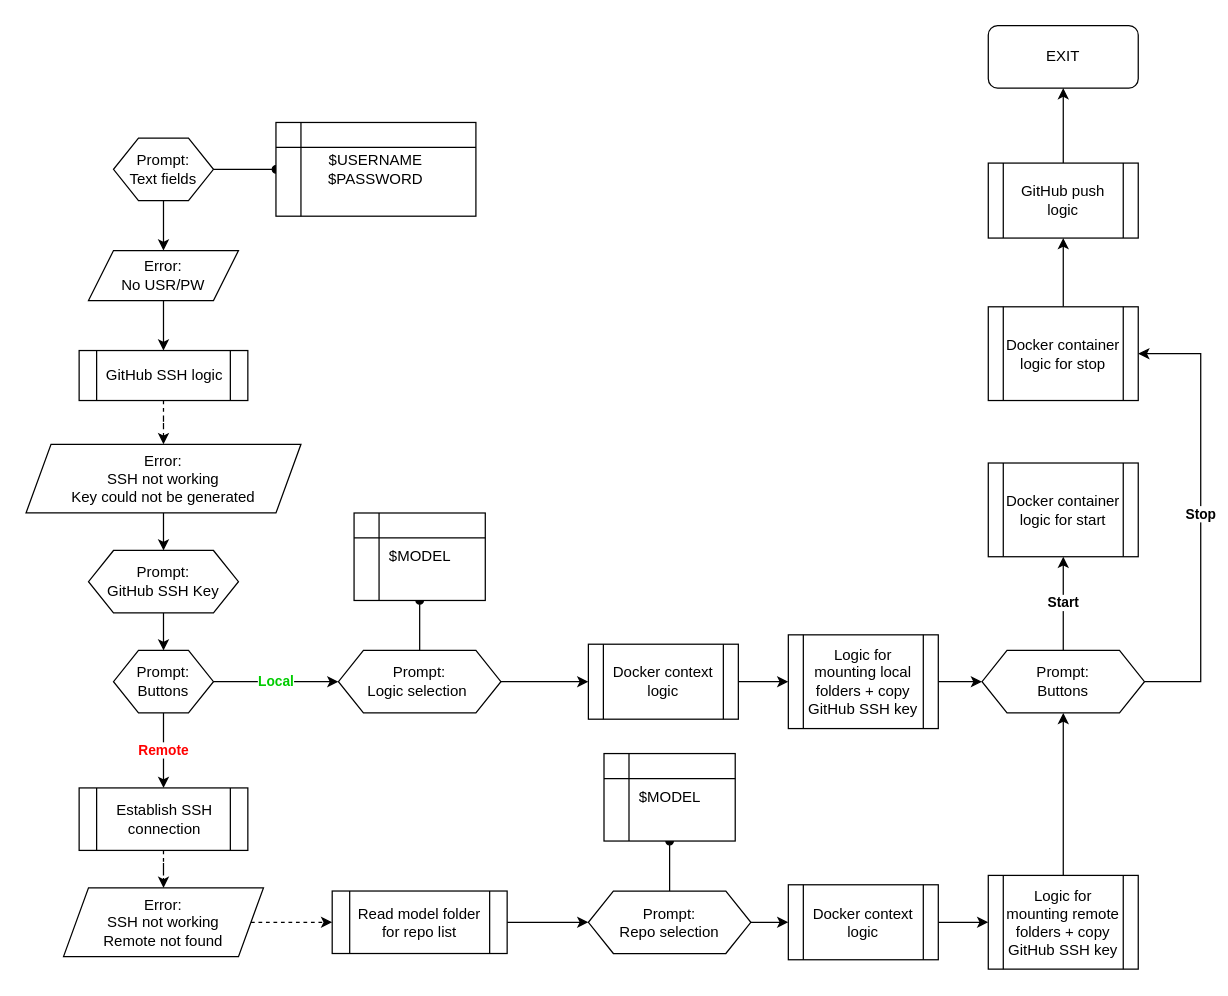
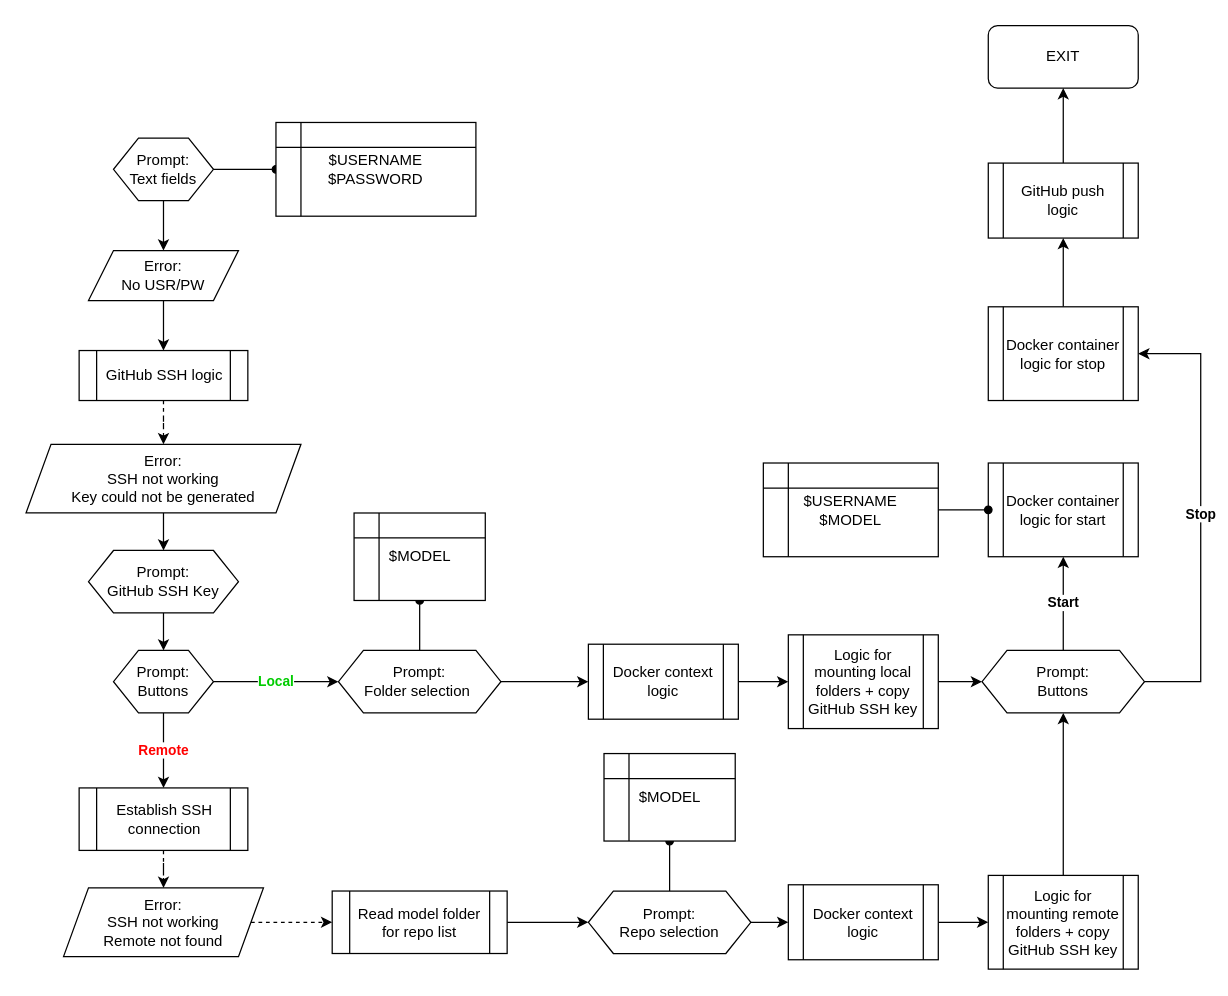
node "$USERNAME $MODEL": added
edge "$USERNAME $MODEL" -> "Docker container logic for start": added
node "Prompt: Logic selection": label "Prompt: Logic selection" -> "Prompt: Folder selection"
